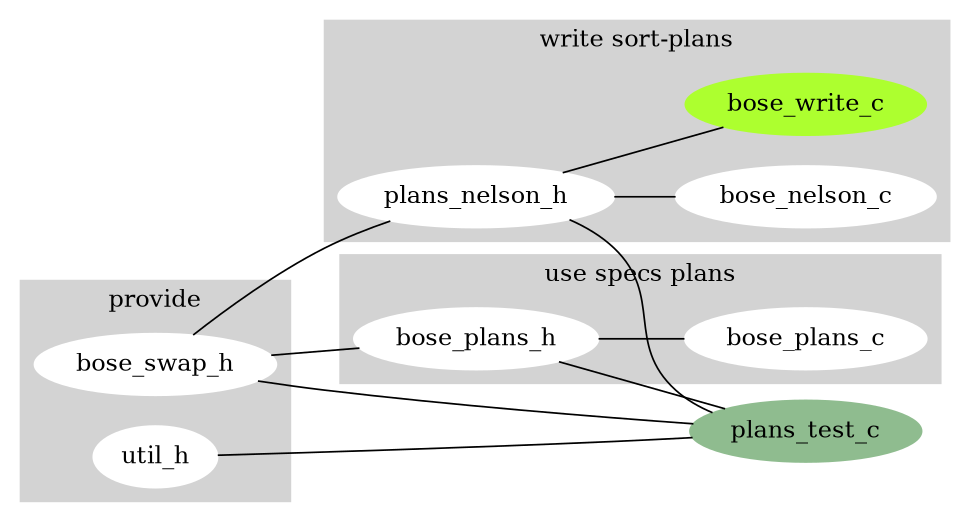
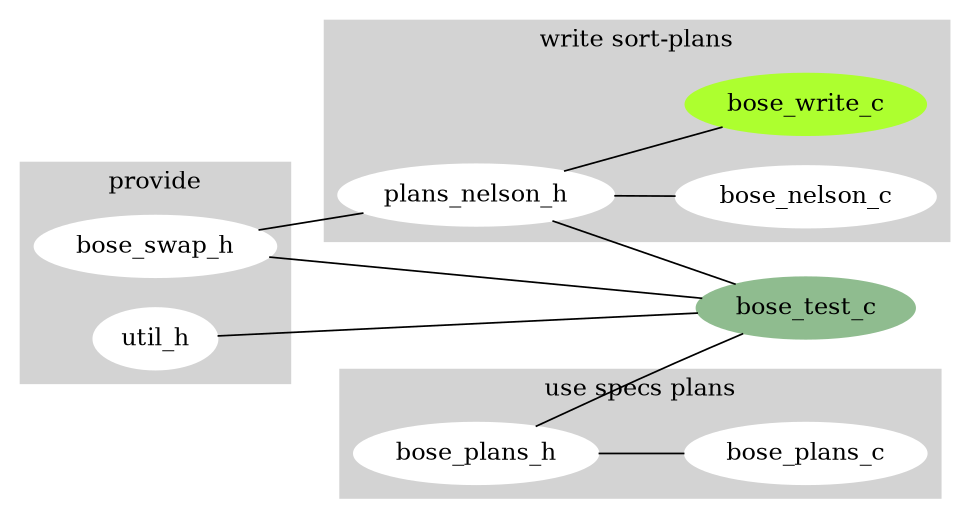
edge "bose_plans_h" -- "bose_swap_h": removed
node "plans_test_c": label "plans_test_c" -> "bose_test_c"
